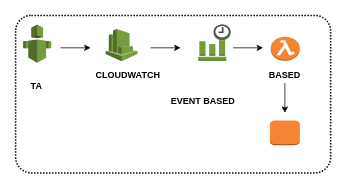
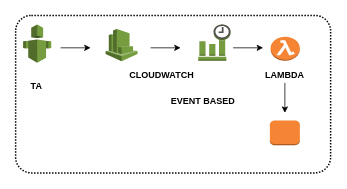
node "CLOUDWATCH": moved (128, 75) -> (162, 75)
node "BASED": label "BASED" -> "LAMBDA"
